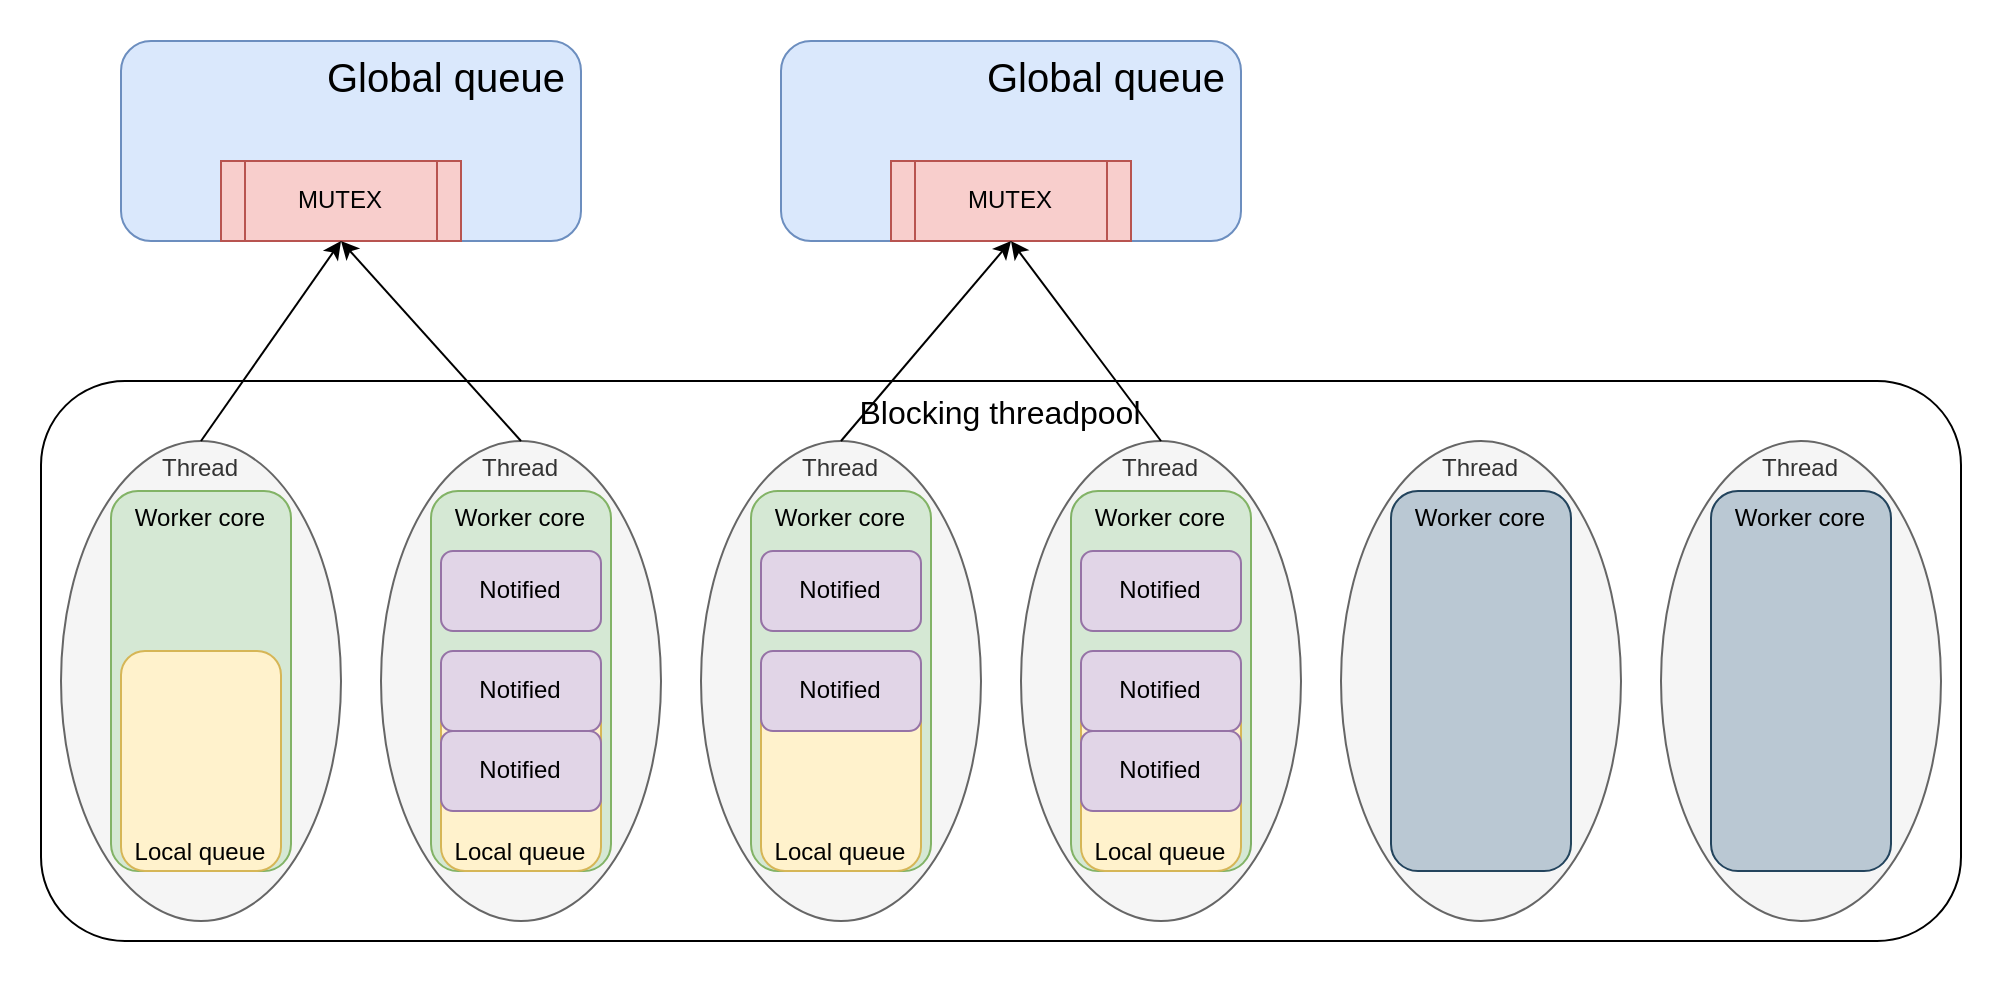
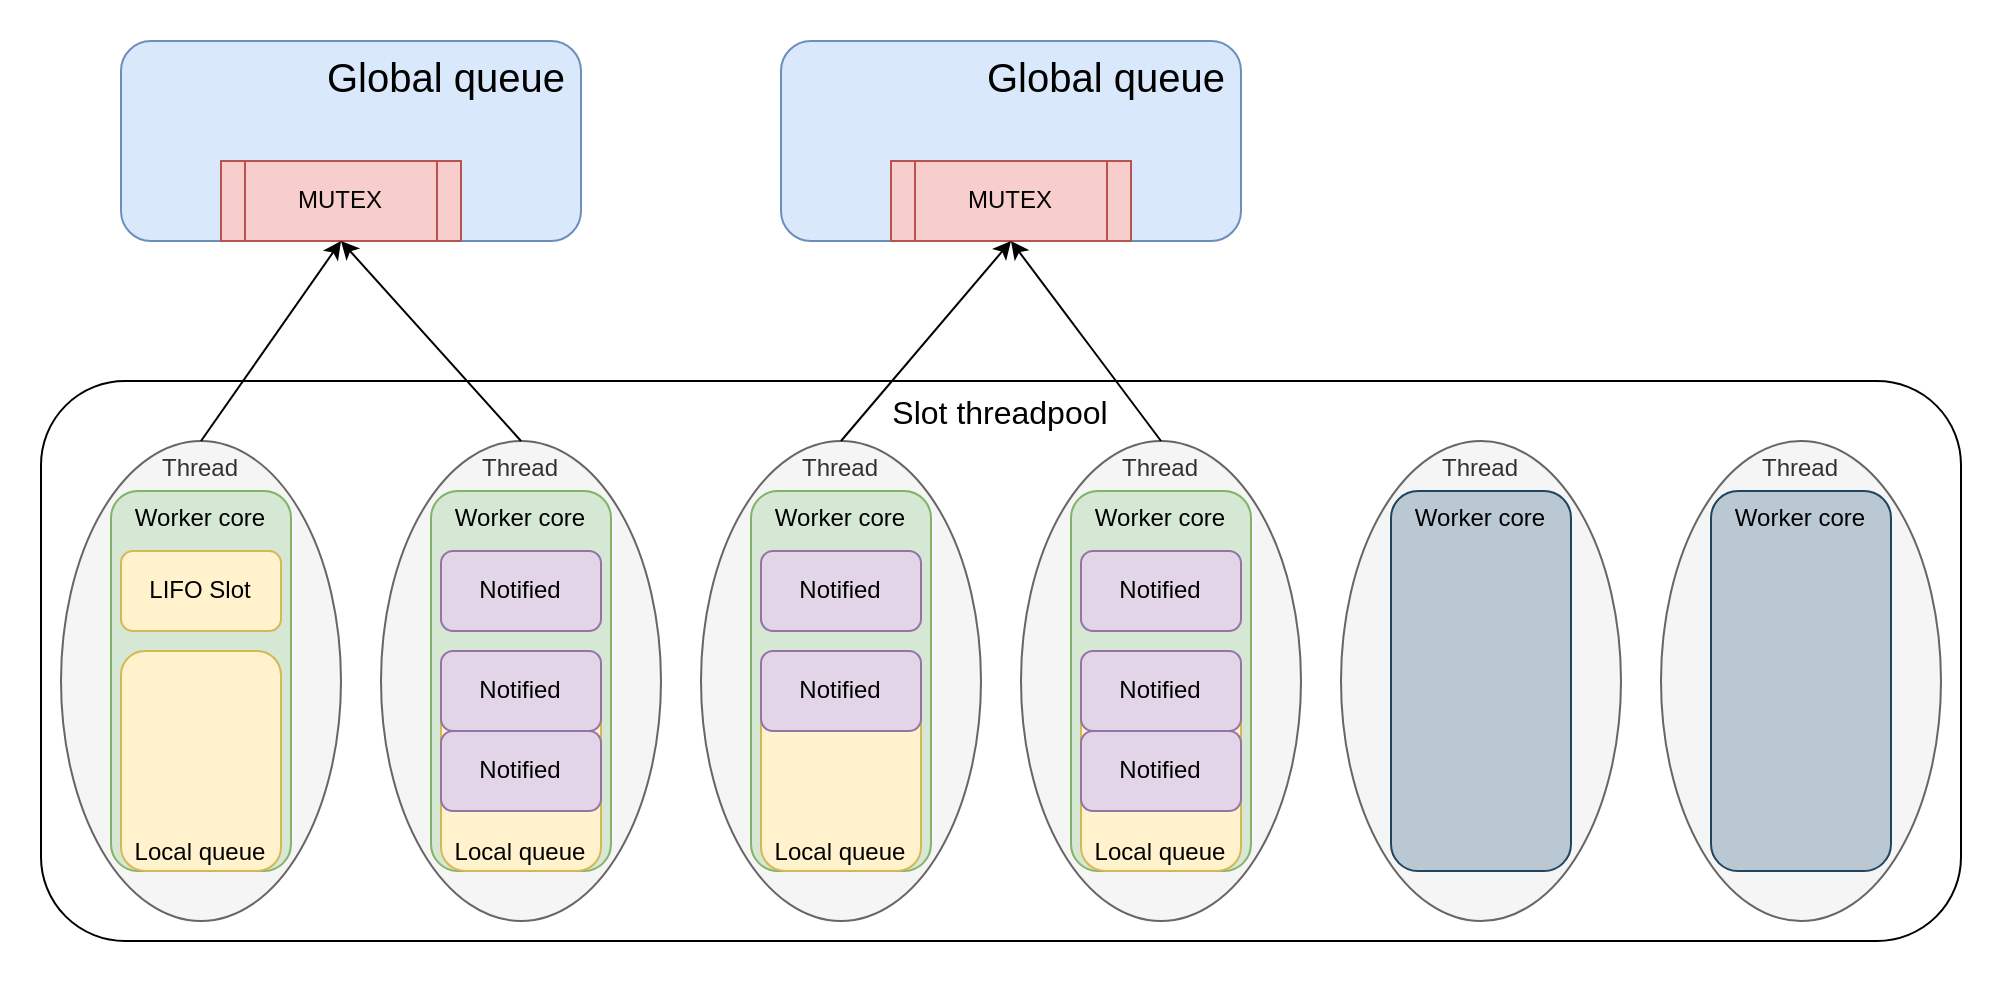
node "Blocking threadpool": label "Blocking threadpool" -> "Slot threadpool"
node "LIFO Slot": added
